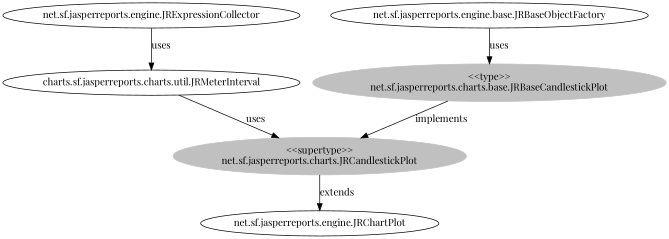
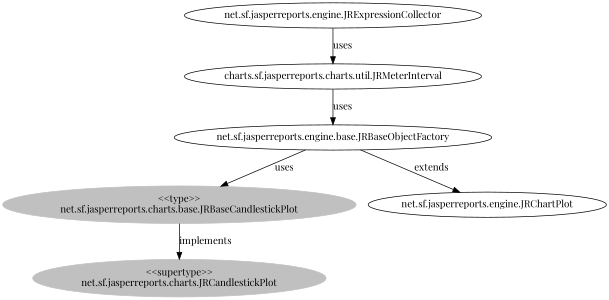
edge "charts.sf.jasperreports.charts.util.JRMeterInterval" -> "<<supertype>> net.sf.jasperreports.charts.JRCandlestickPlot": now "charts.sf.jasperreports.charts.util.JRMeterInterval" -> "net.sf.jasperreports.engine.base.JRBaseObjectFactory"
edge "<<supertype>> net.sf.jasperreports.charts.JRCandlestickPlot" -> "net.sf.jasperreports.engine.JRChartPlot": now "net.sf.jasperreports.engine.base.JRBaseObjectFactory" -> "net.sf.jasperreports.engine.JRChartPlot"
